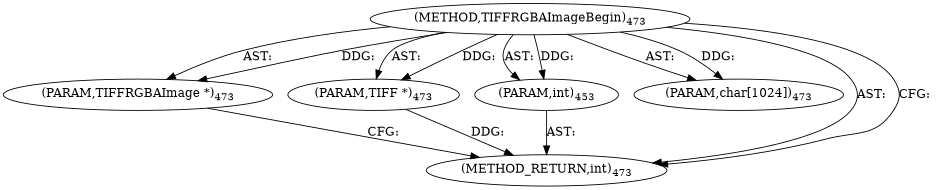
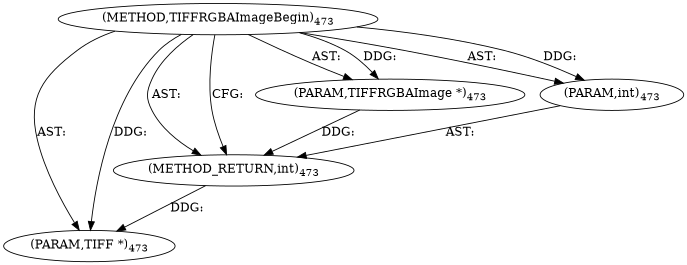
node "(PARAM,int)": text "453" -> "473"
node "(PARAM,char[1024])": removed
edge "(PARAM,TIFF *)" -> "(METHOD_RETURN,int)": reversed
edge "(PARAM,TIFFRGBAImage *)" -> "(METHOD_RETURN,int)": label "CFG: " -> "DDG: "
